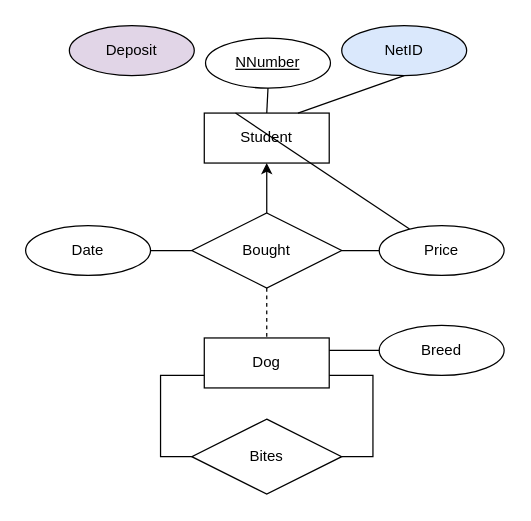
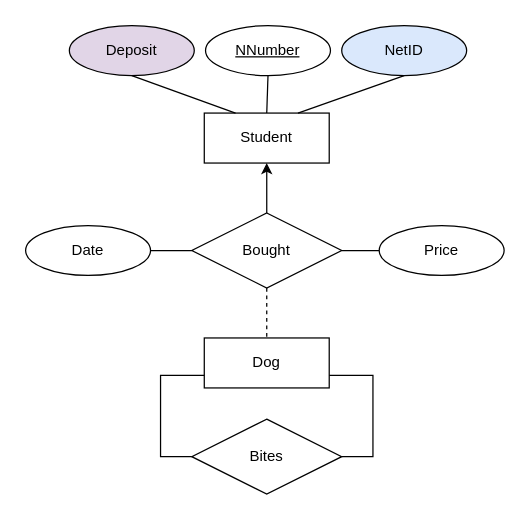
node "NNumber": moved (268, 63) -> (268, 51)
edge "Student" -- "Price": now "Student" -- "Deposit"
edge "Breed" -- "Dog": removed
node "Breed": removed
